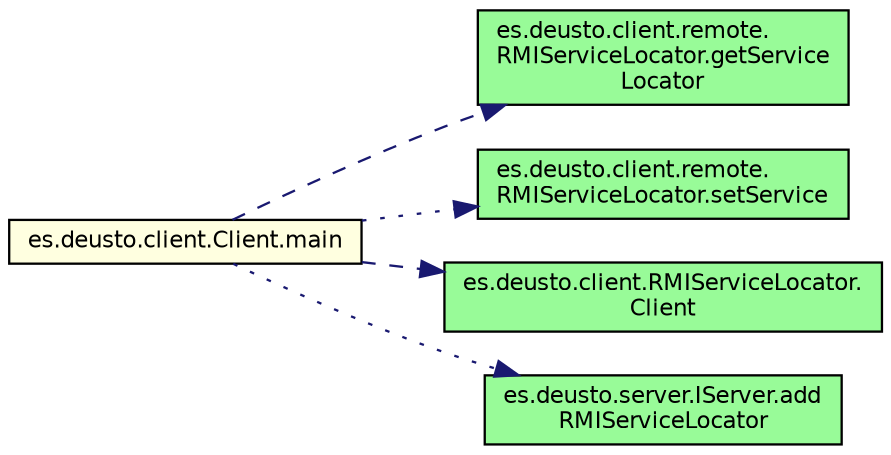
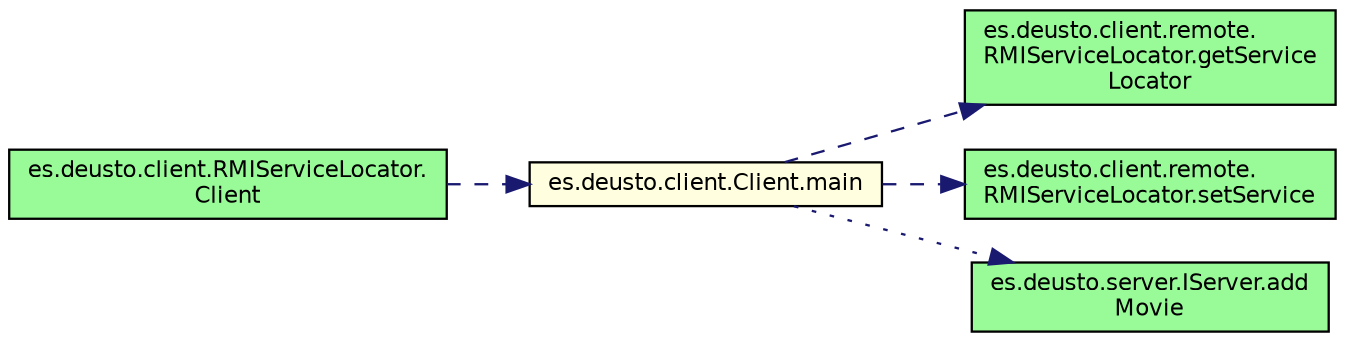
edge "es.deusto.client.Client.main" -> "es.deusto.client.remote. RMIServiceLocator.setService": style dotted -> dashed
edge "es.deusto.client.Client.main" -> "es.deusto.client.RMIServiceLocator. Client": reversed
node "es.deusto.server.IServer.add RMIServiceLocator": label "es.deusto.server.IServer.add RMIServiceLocator" -> "es.deusto.server.IServer.add Movie"
